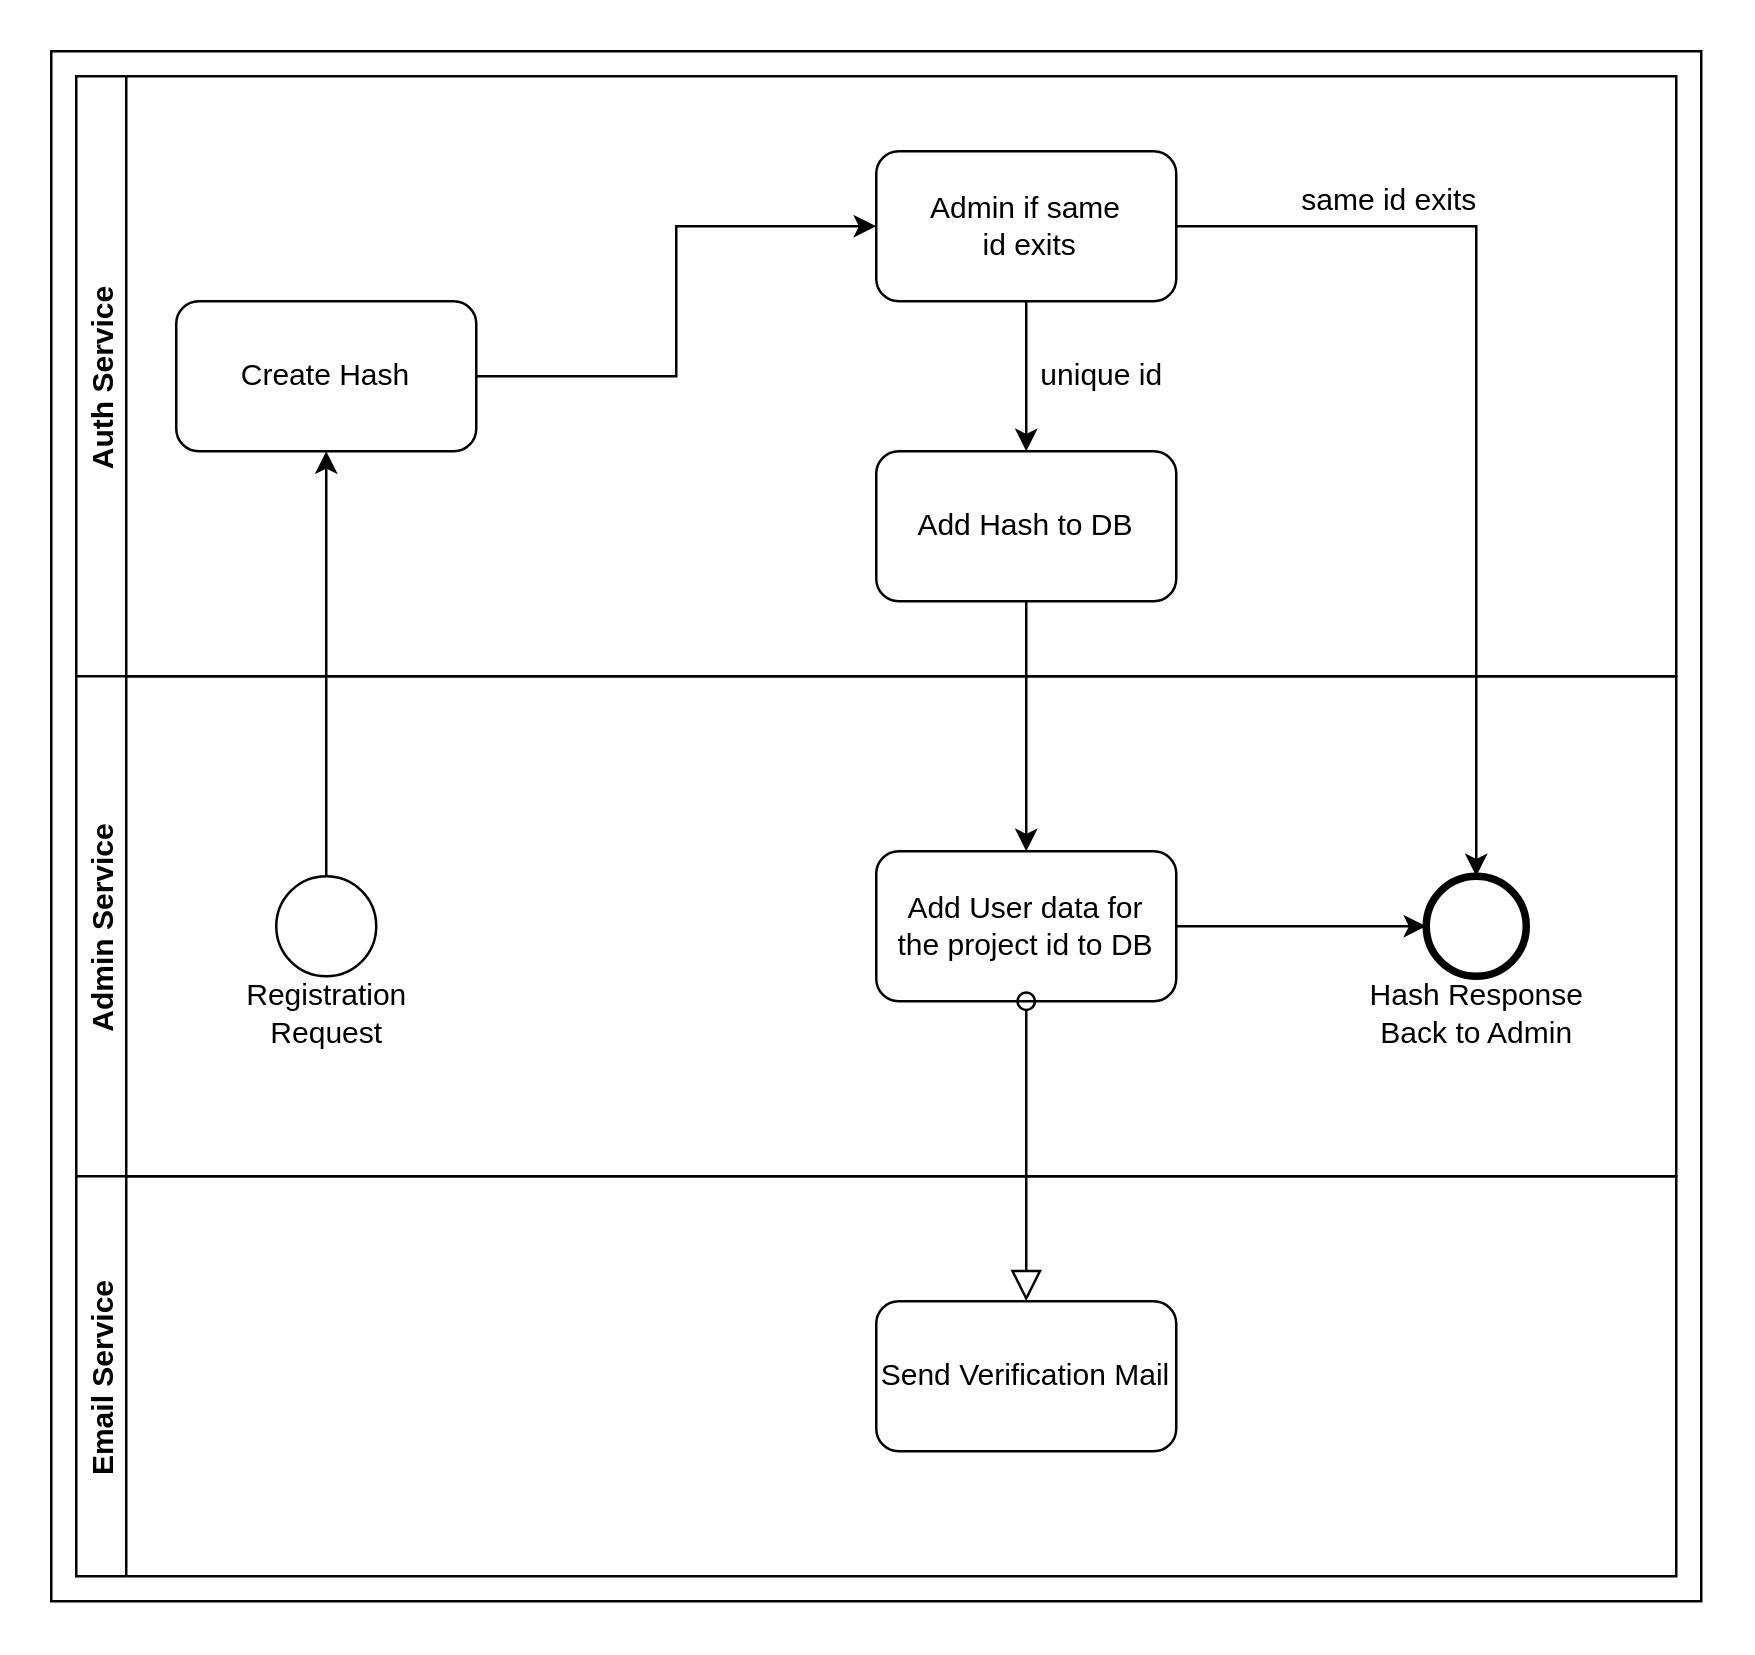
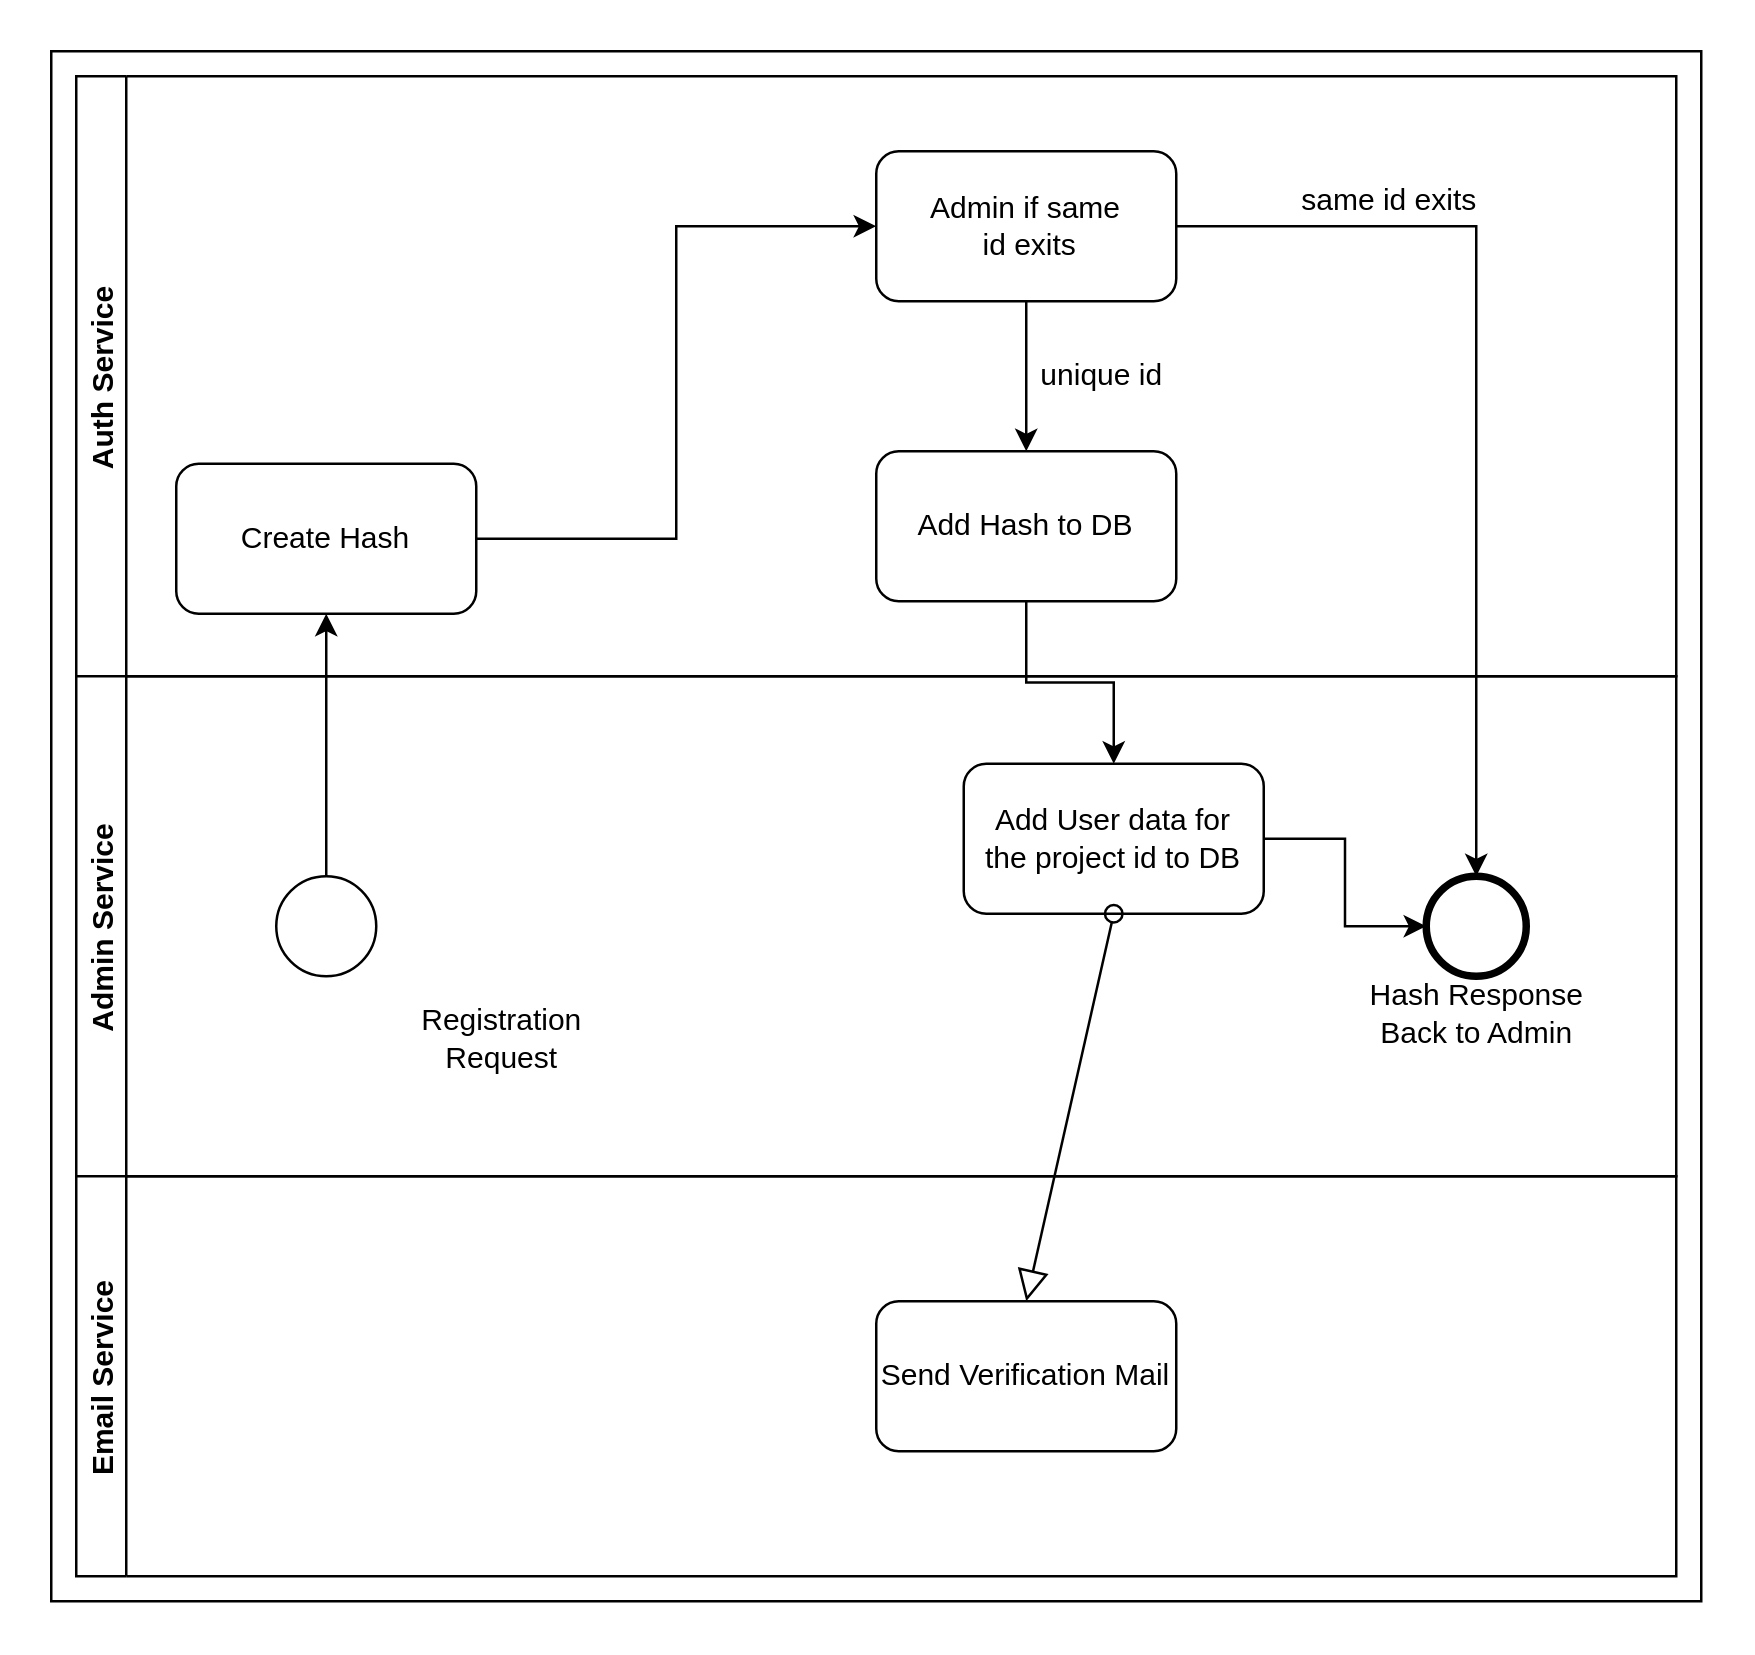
node "Create Hash": moved (326, 376) -> (326, 539)
node "Add User data for the project id to DB": moved (1026, 926) -> (1114, 839)
node "Registration Request": moved (326, 1014) -> (501, 1039)
